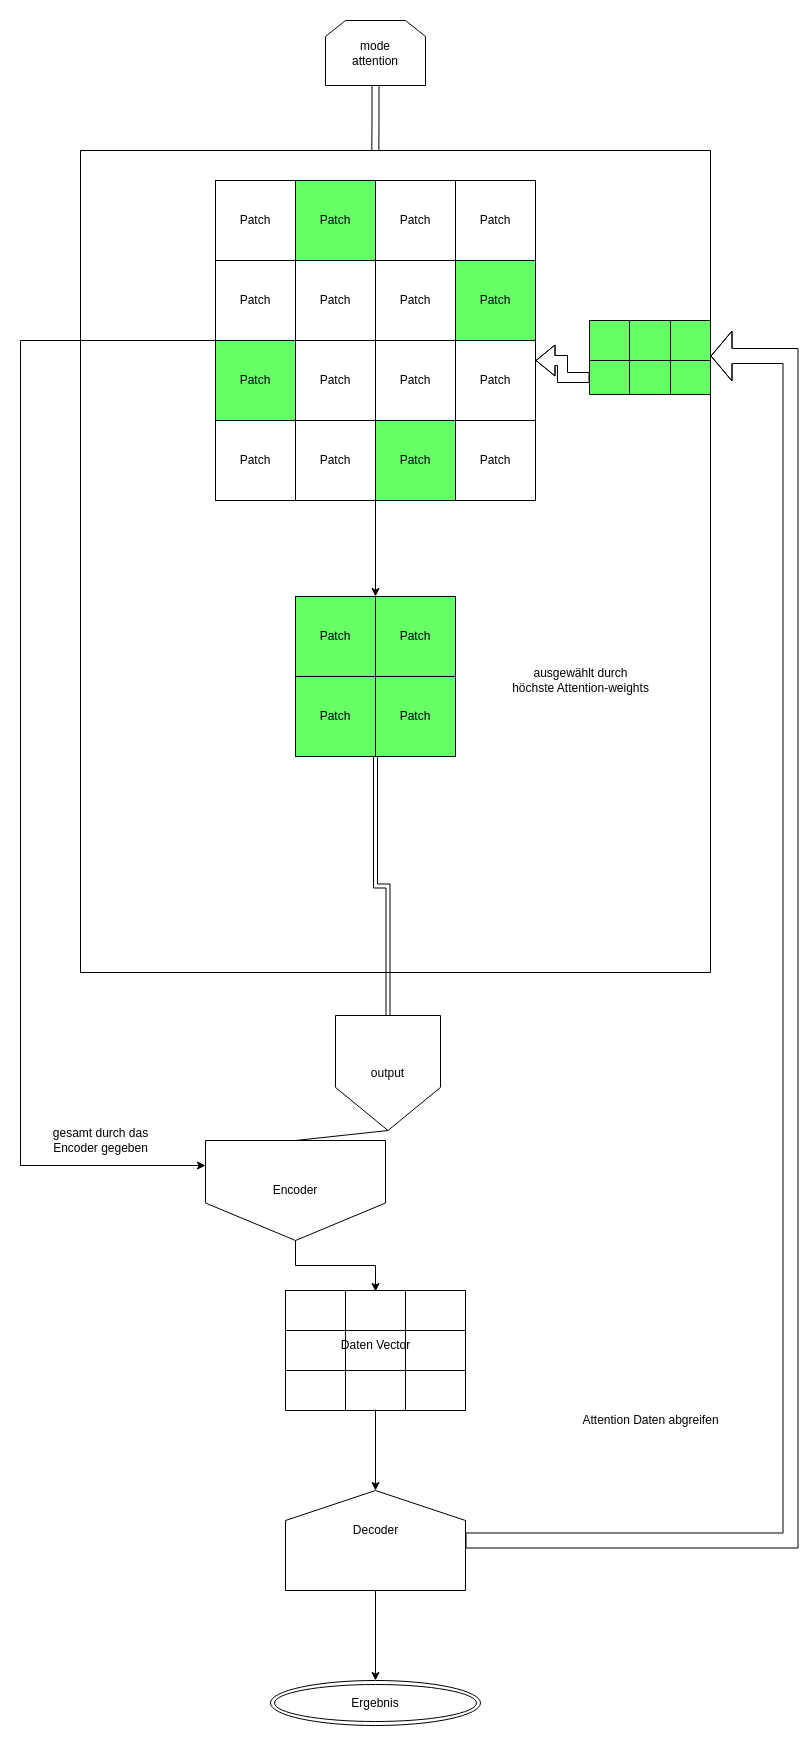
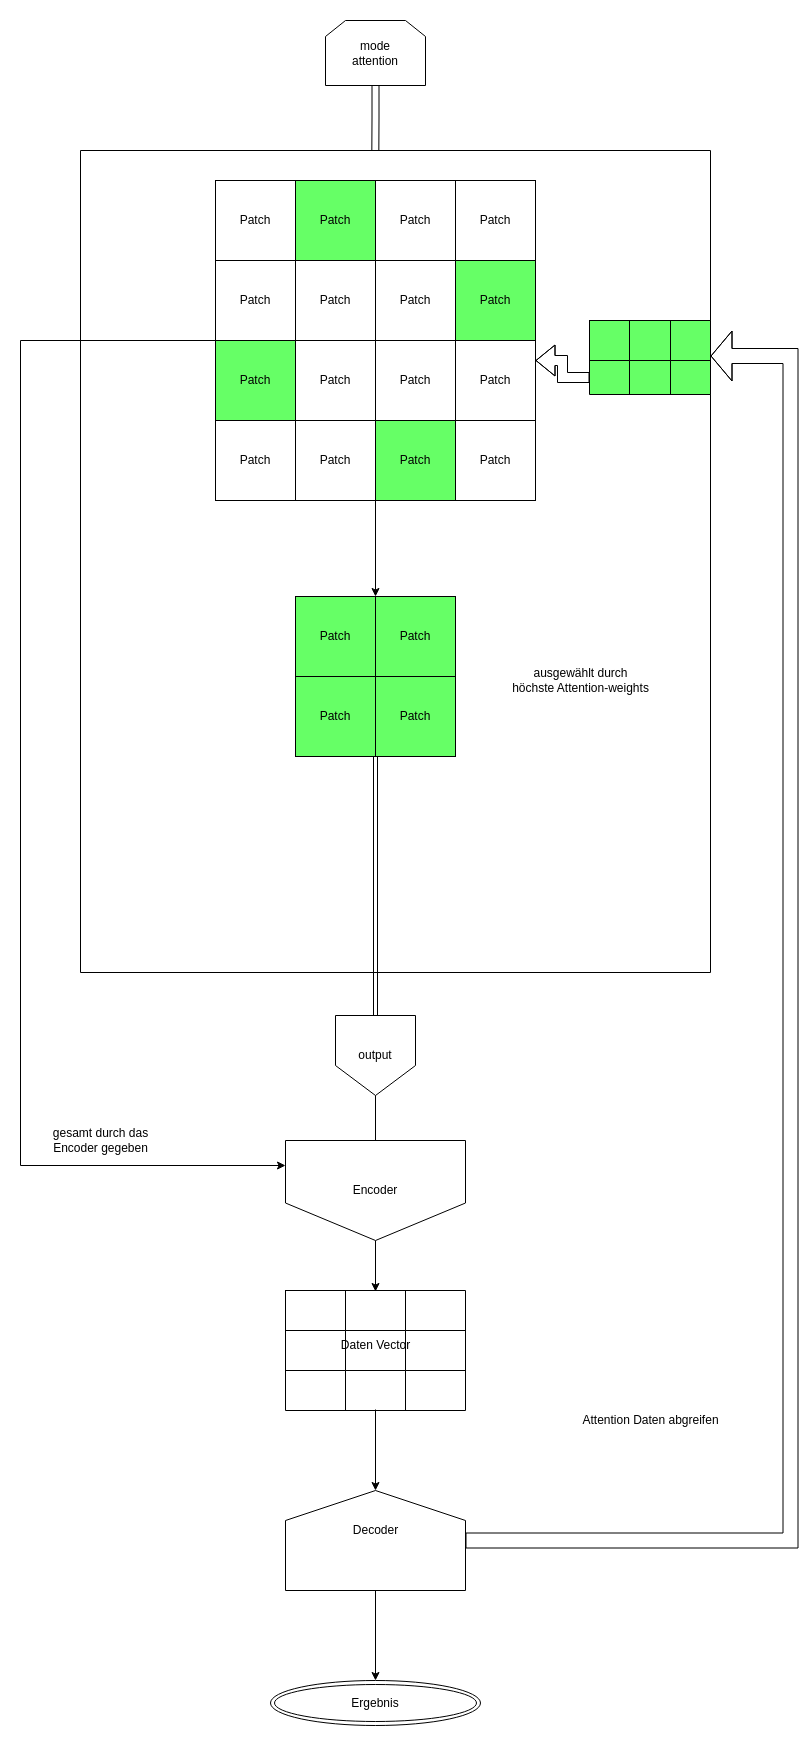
node "output": size 105x115 -> 80x80
node "Encoder": moved (296, 1191) -> (376, 1191)
